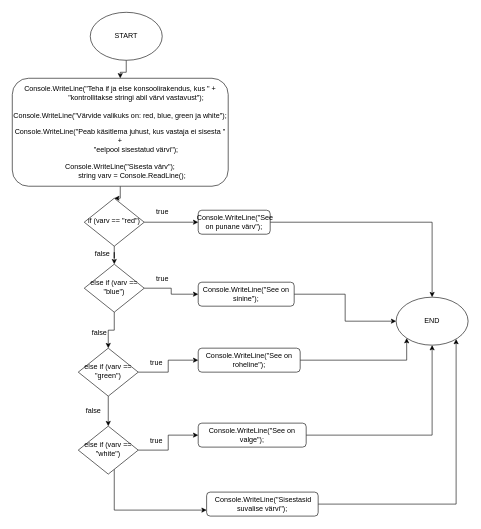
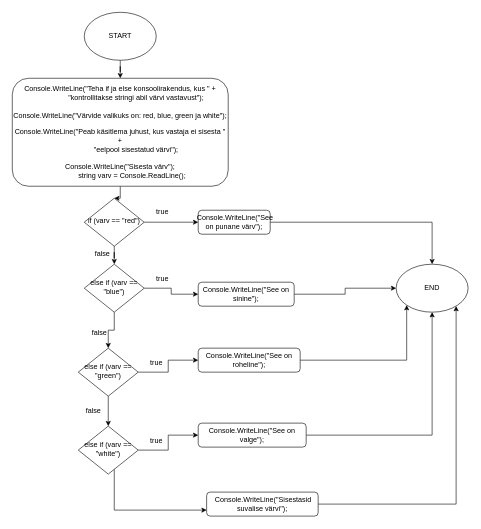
node "START": moved (126, 36) -> (120, 36)
node "END": moved (432, 321) -> (432, 288)
